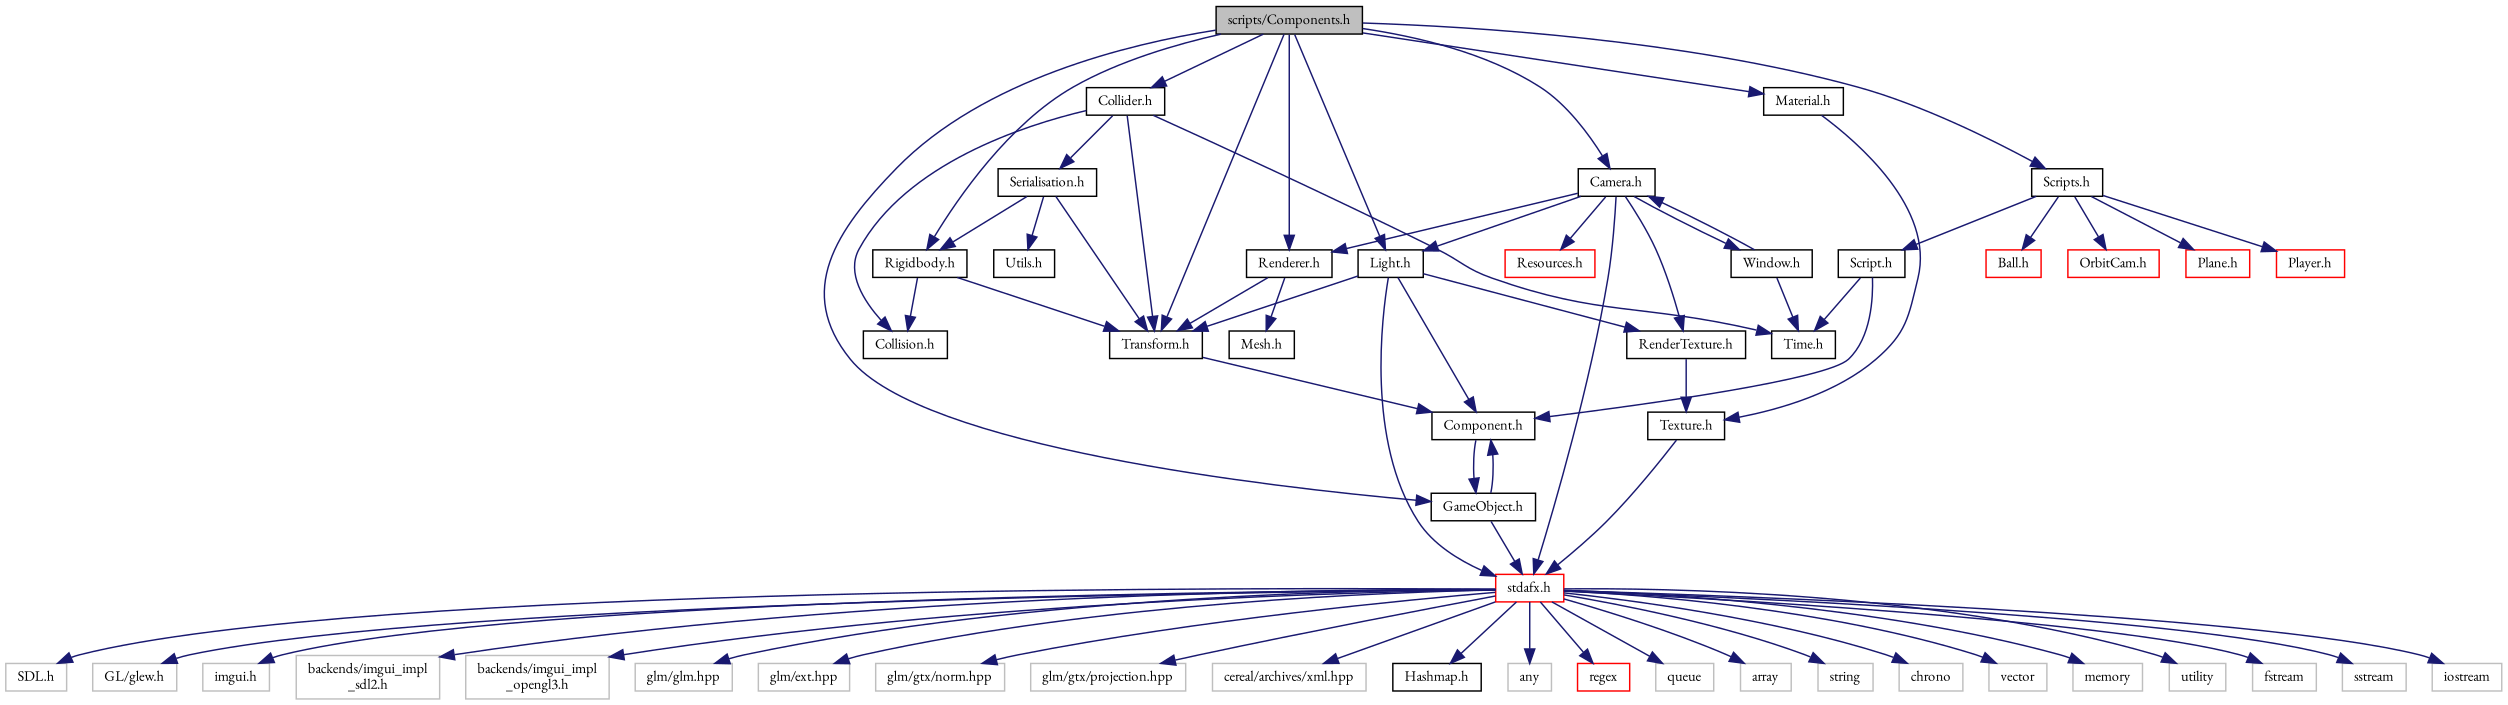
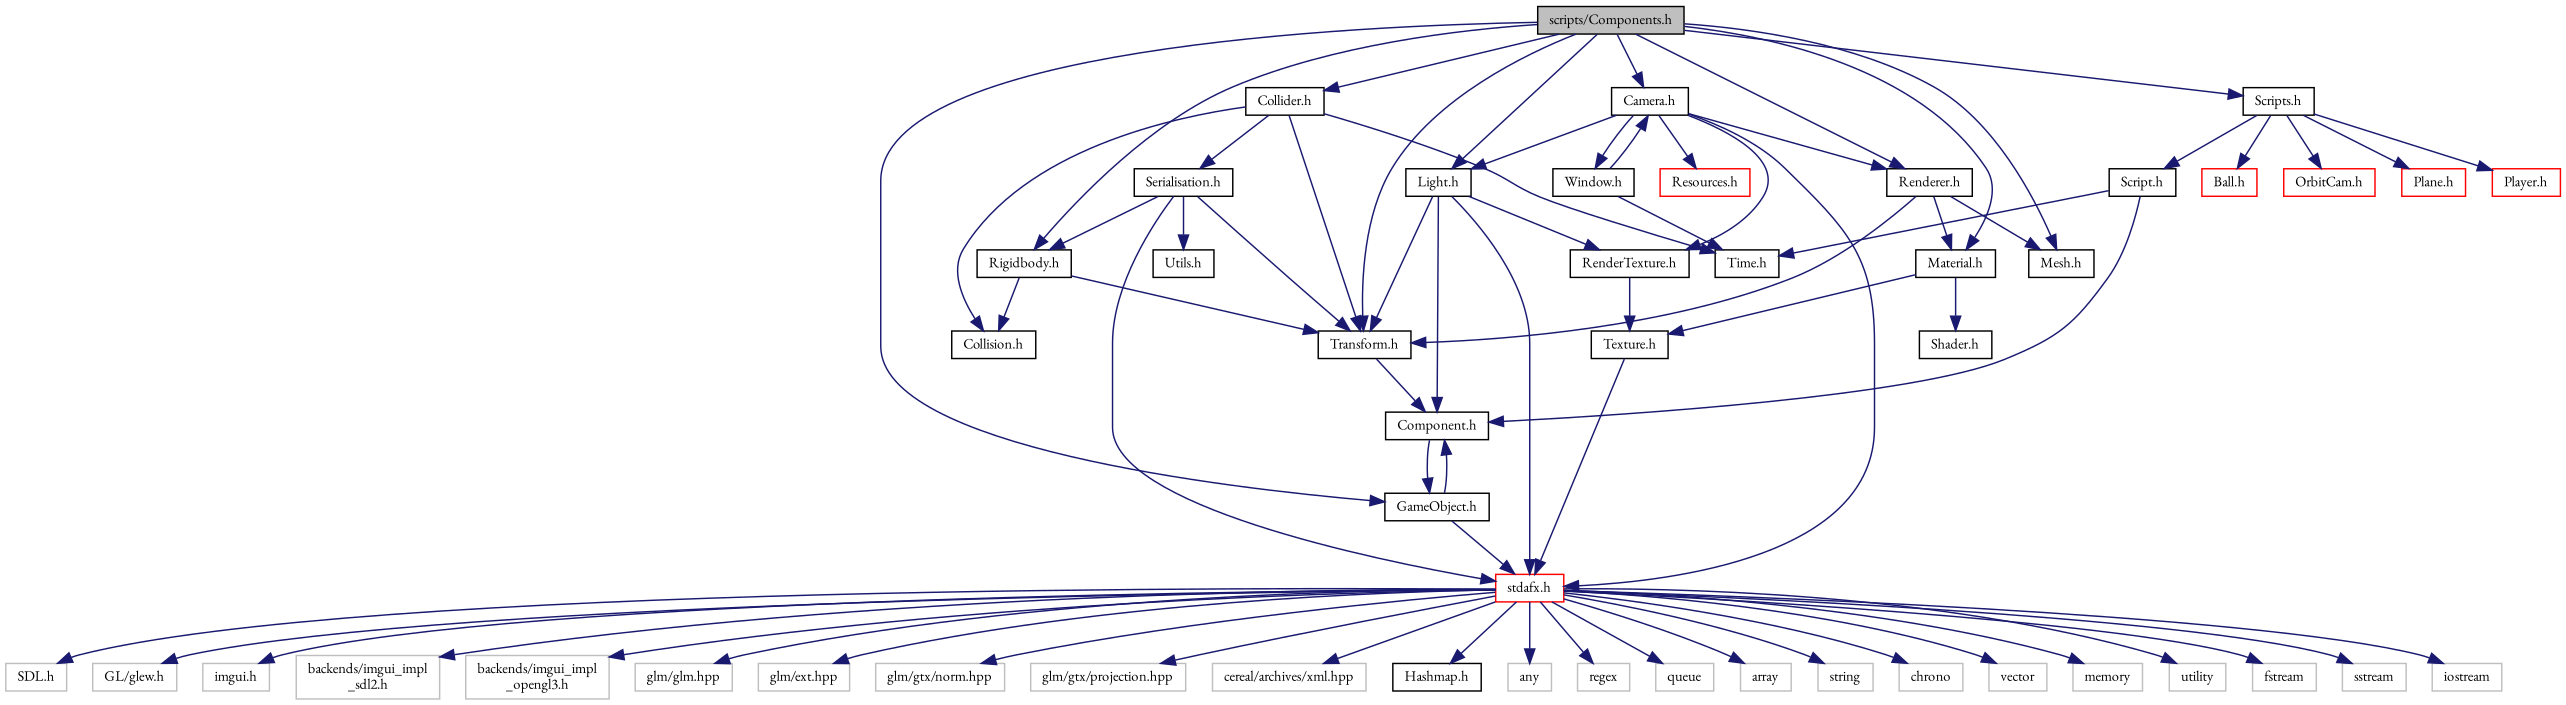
edge "scripts/Components.h" -> "Mesh.h": added
edge "Renderer.h" -> "Material.h": added
node "Shader.h": added
edge "Serialisation.h" -> "stdafx.h": added
node "regex": color red -> grey75
